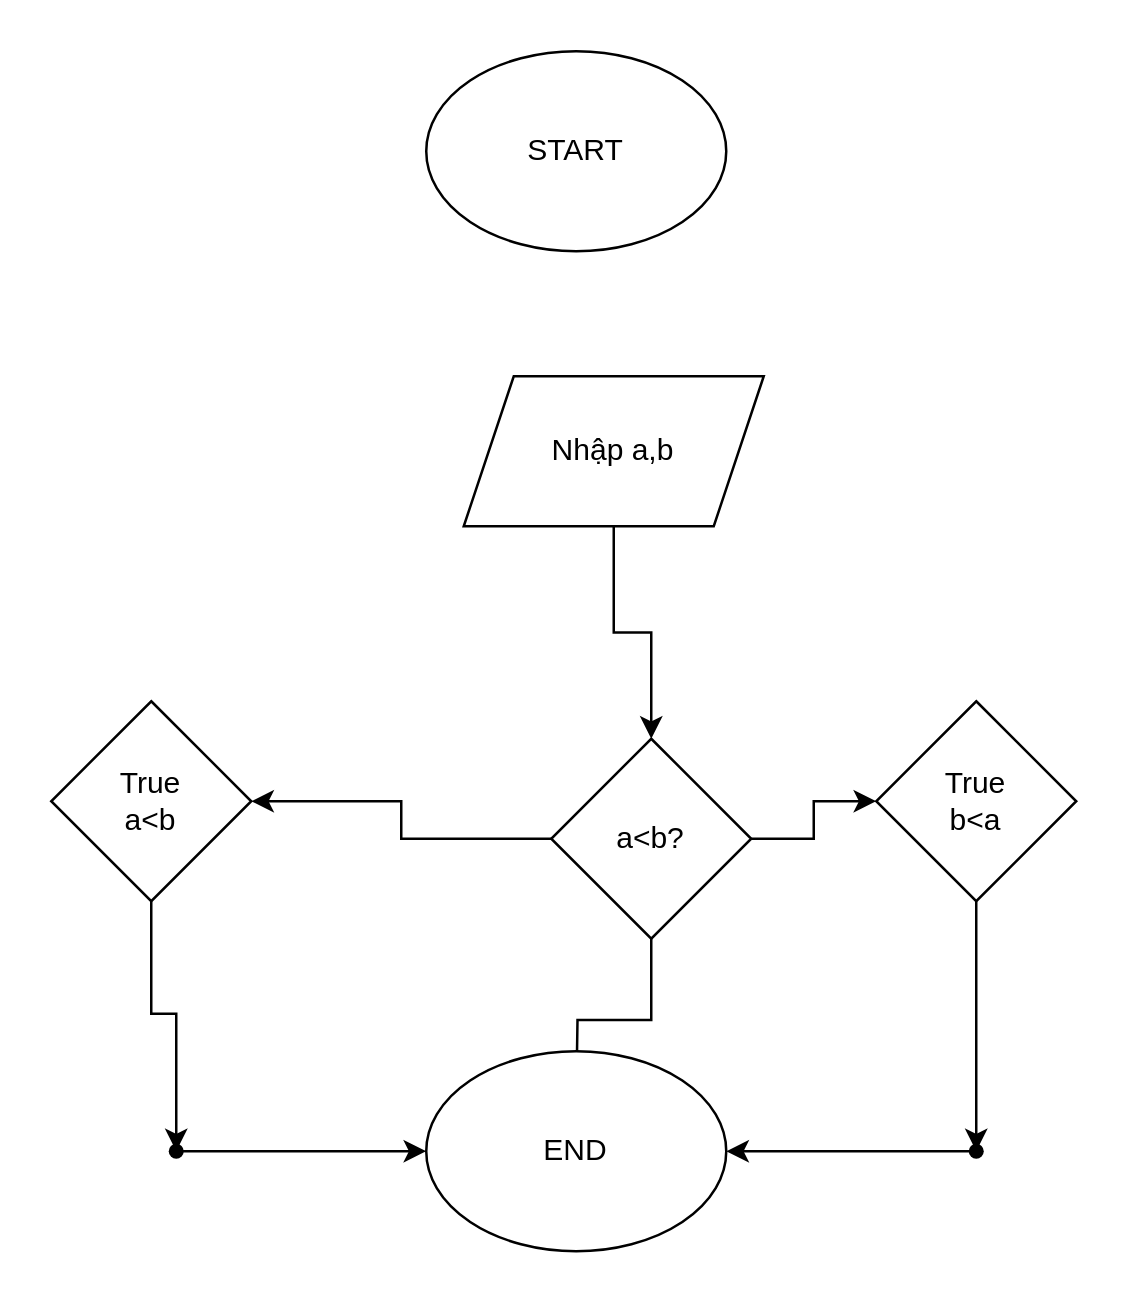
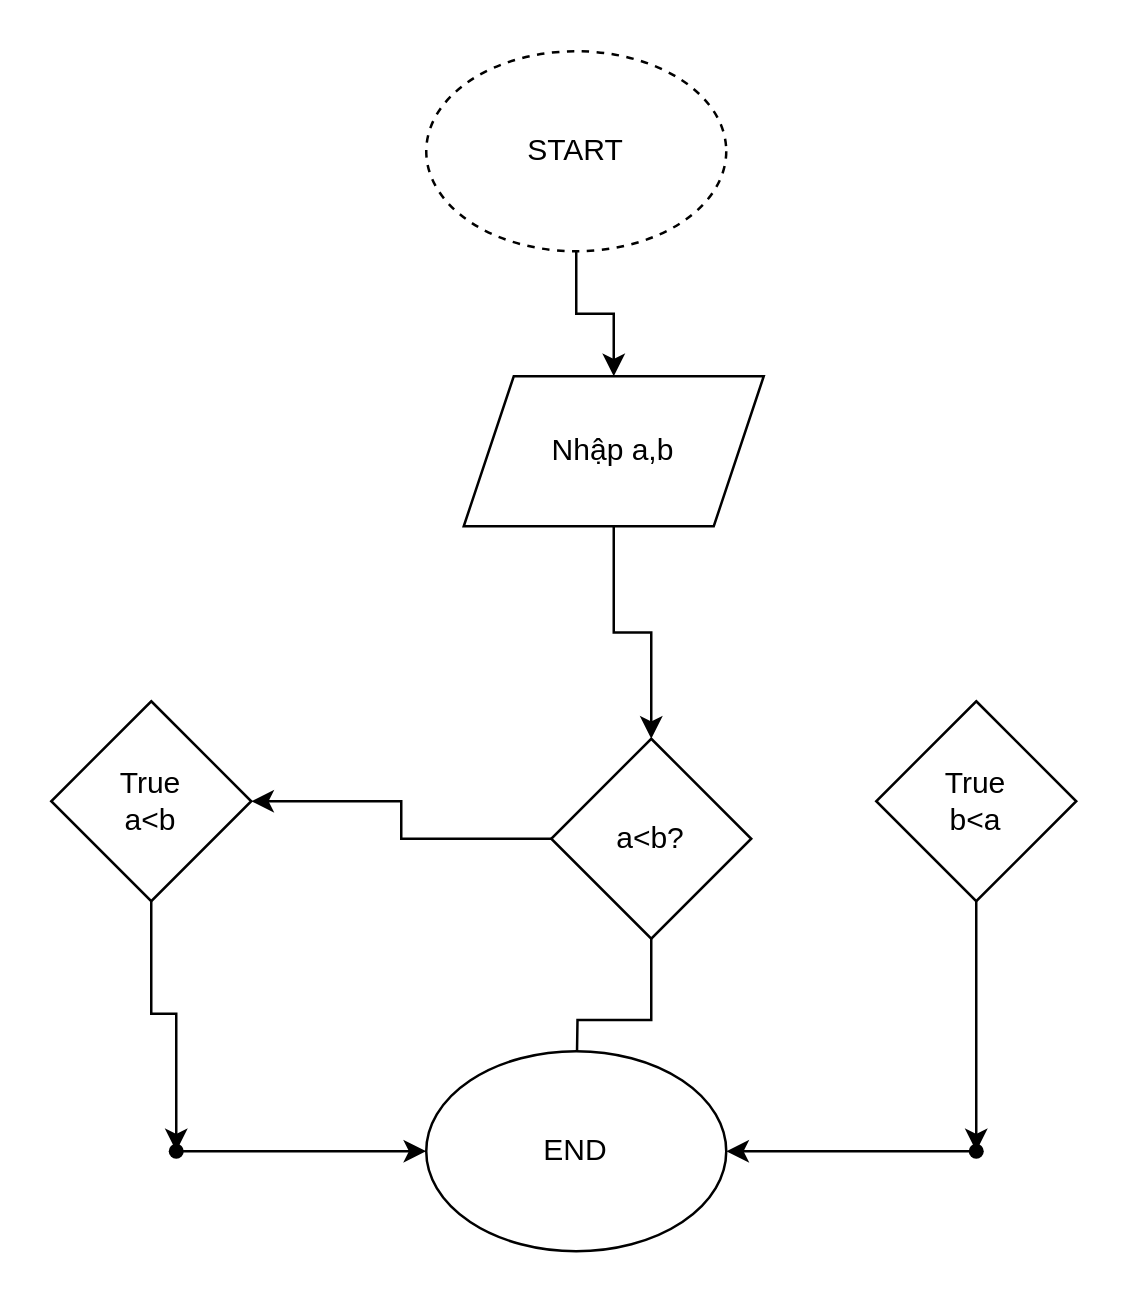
node "START": style solid -> dashed
edge "START" -> "Nhập a,b": added
edge "a<b?" -> "True b<a": removed
